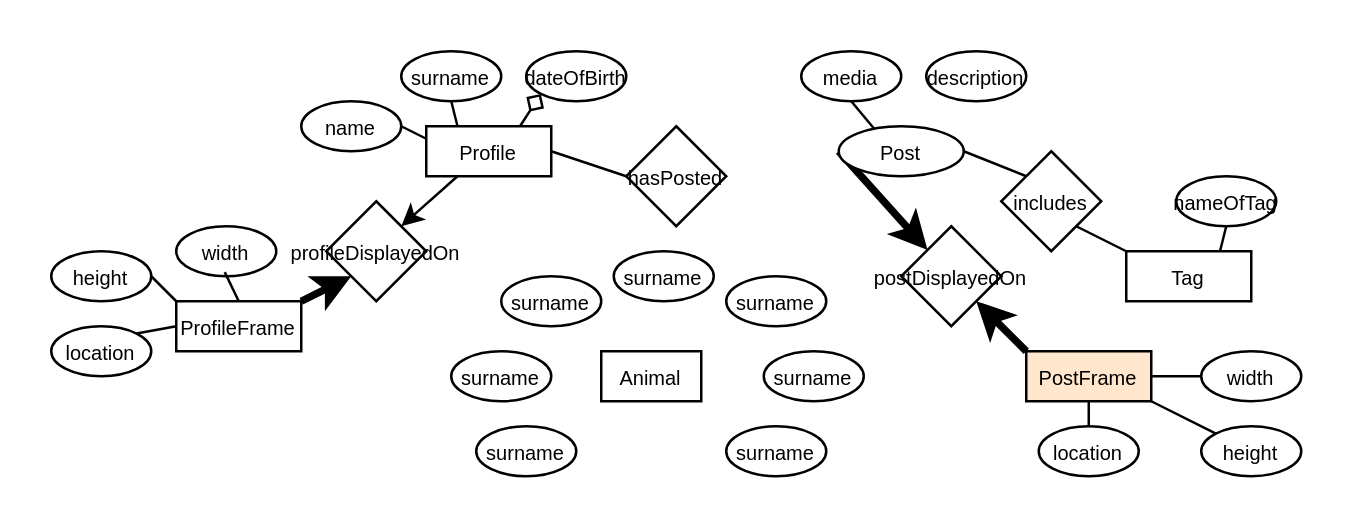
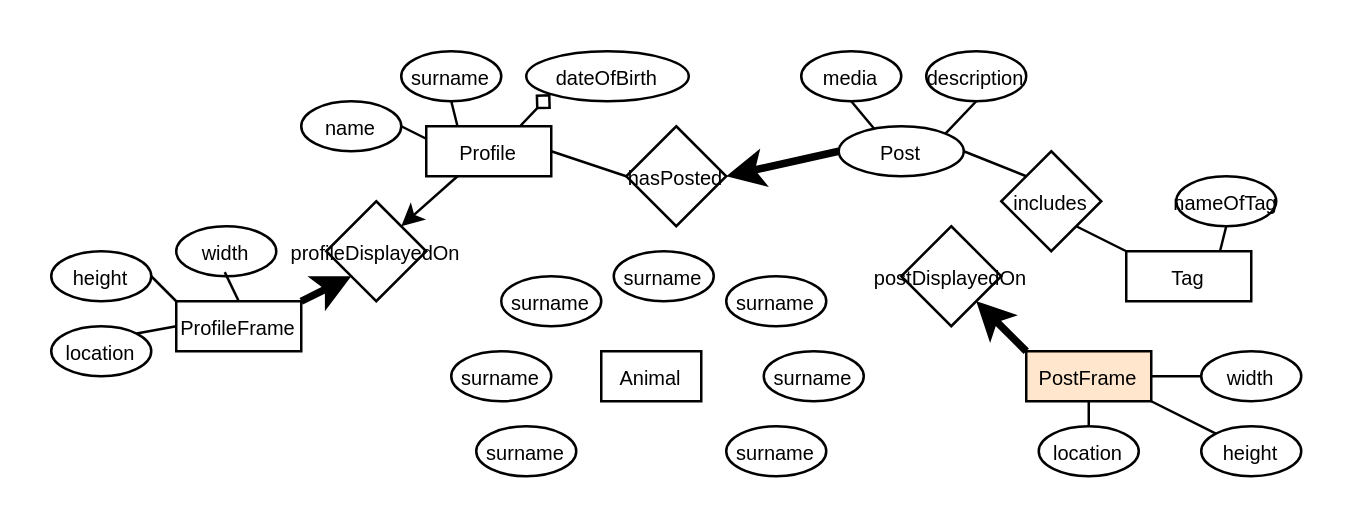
node "dateOfBirth": size 100x50 -> 163x50
edge "description" -- "Post": added
edge "Post" -> "postDisplayedOn": now "Post" -> "hasPosted"
